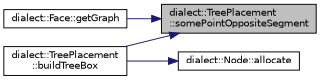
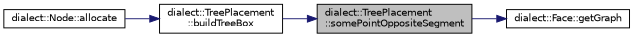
edge "dialect::Face::getGraph" -> "dialect::TreePlacement ::somePointOppositeSegment": reversed
edge "dialect::TreePlacement ::buildTreeBox" -> "dialect::Node::allocate": reversed
